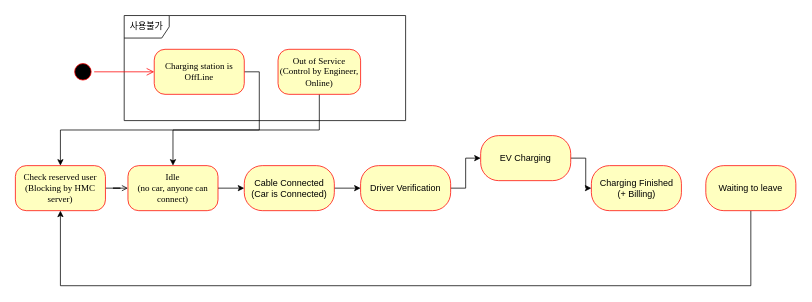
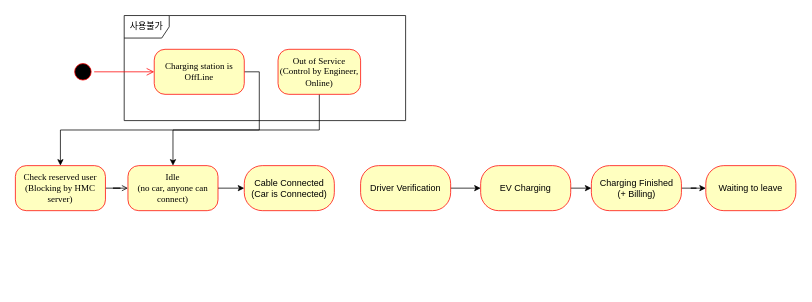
node "EV Charging": moved (525, 158) -> (525, 188)
edge "Cable Connected (Car is Connected)" -> "Driver Verification": removed
edge "Charging Finished (+ Billing)" -> "Waiting to leave": added
edge "Waiting to leave" -> "Check reserved user (Blocking by HMC server)": removed
